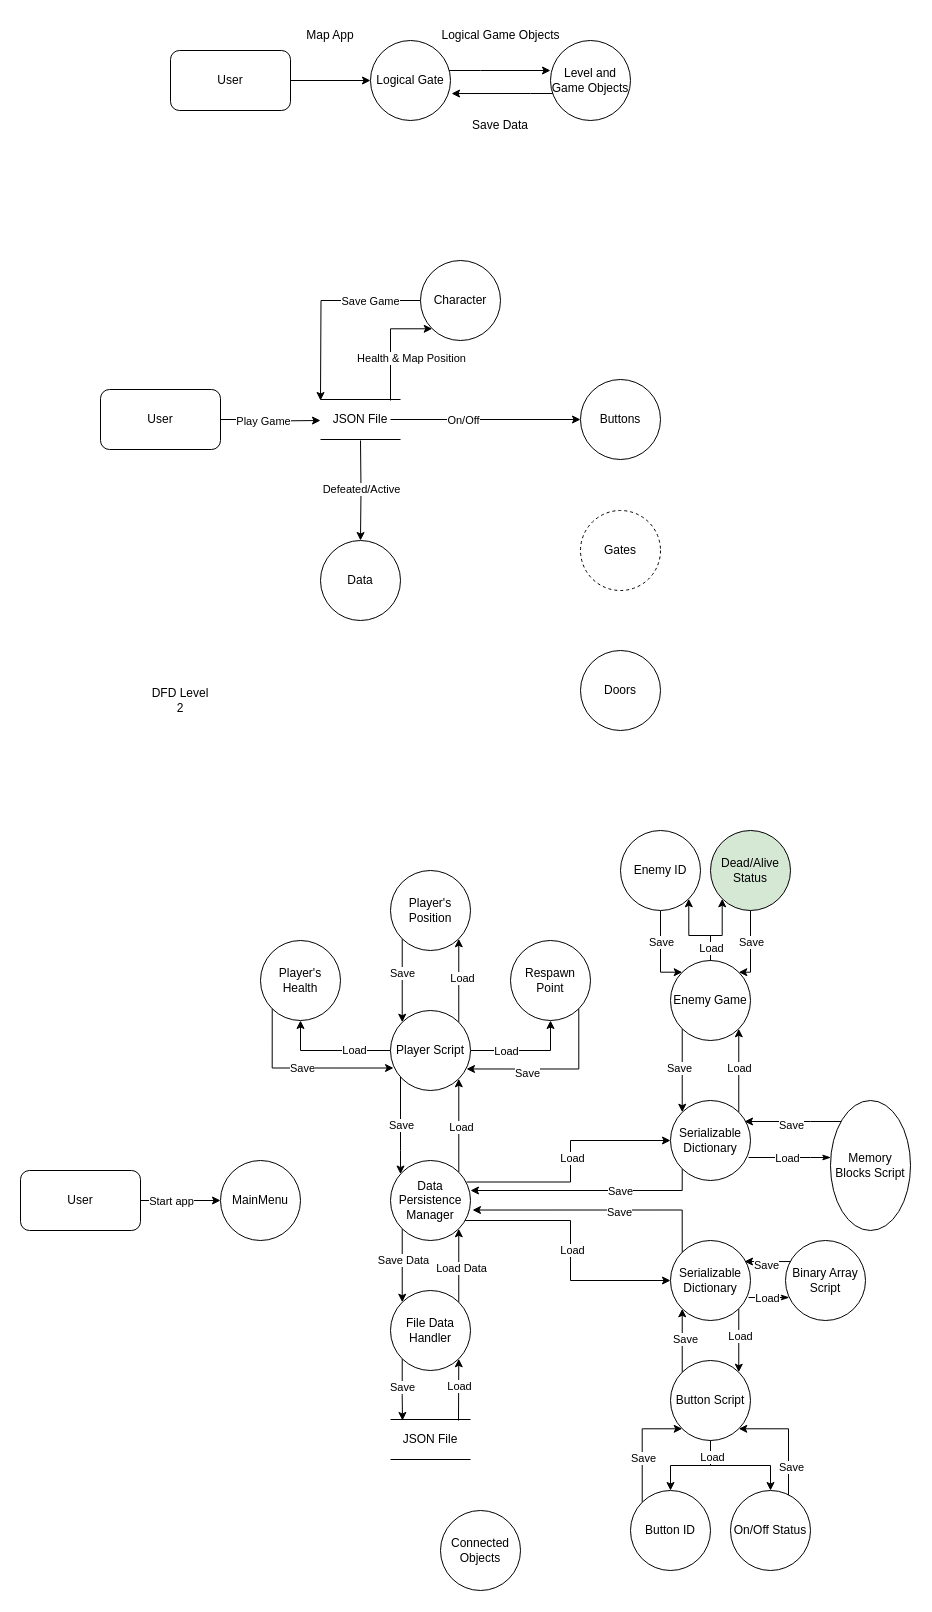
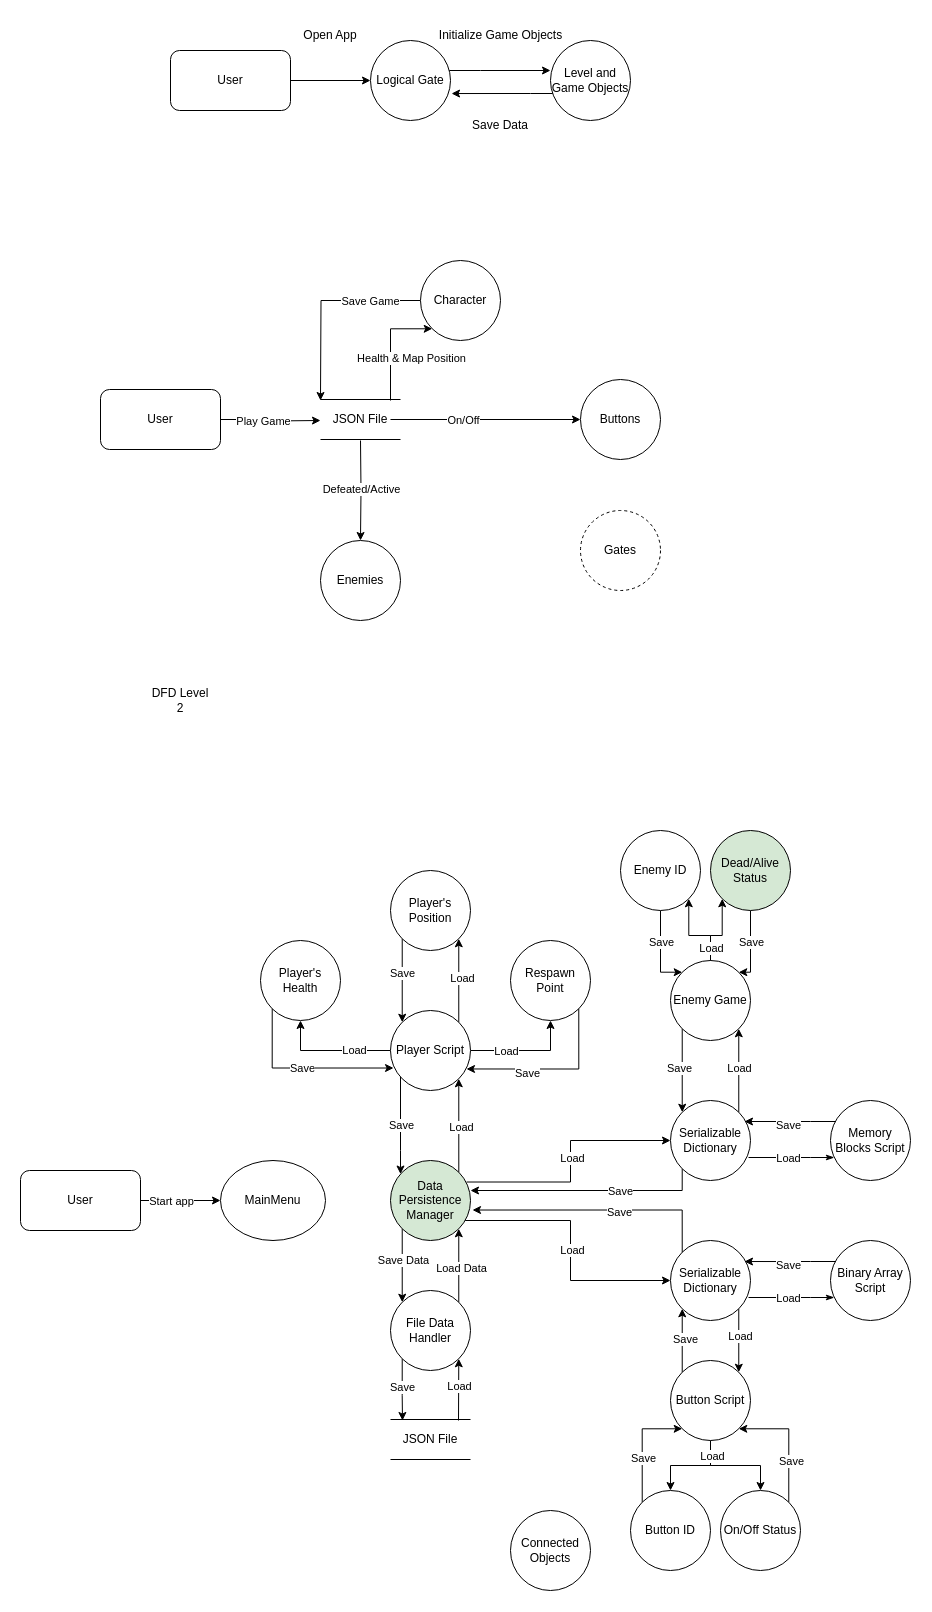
node "Map App": label "Map App" -> "Open App"
node "Logical Game Objects": label "Logical Game Objects" -> "Initialize Game Objects"
node "Data": label "Data" -> "Enemies"
node "Doors": removed
node "Memory Blocks Script": size 80x130 -> 80x80
node "MainMenu": size 80x80 -> 105x80
node "Data Persistence Manager": fillcolor #ffffff -> #d5e8d4
node "Binary Array Script": moved (826, 1281) -> (871, 1281)
node "On/Off Status": moved (771, 1531) -> (761, 1531)
node "Connected Objects": moved (481, 1551) -> (551, 1551)
